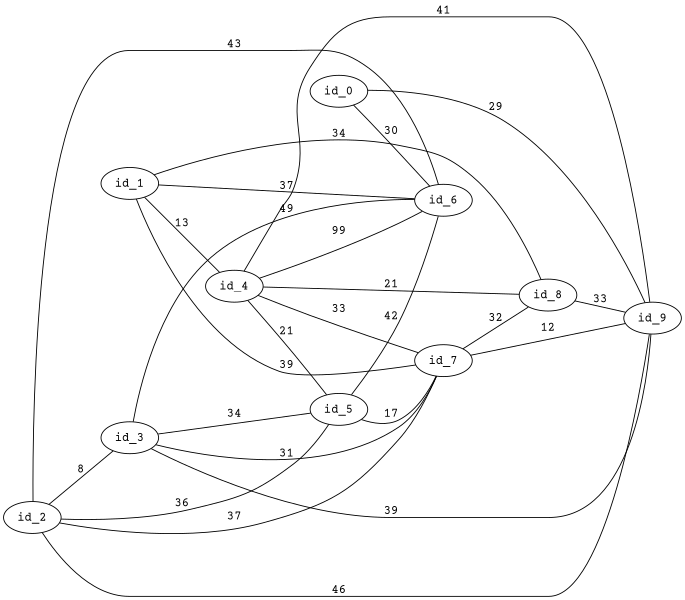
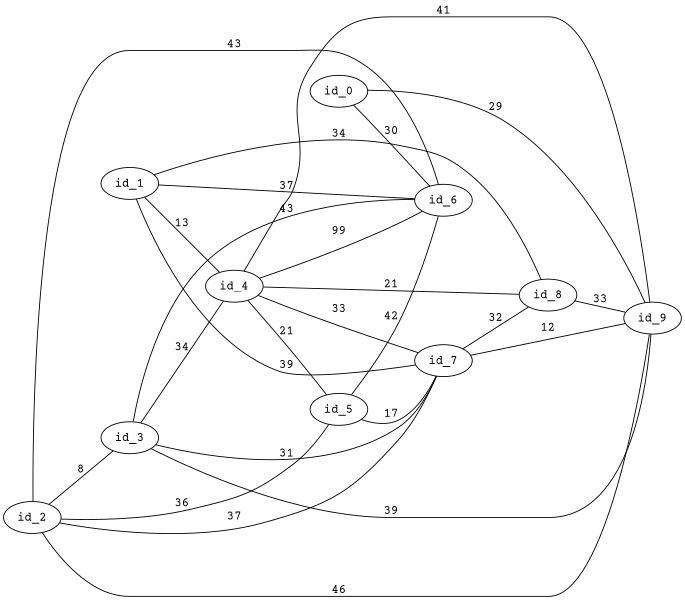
edge "id_6" -- "id_3": label "49" -> "43"
edge "id_5" -- "id_3": now "id_4" -- "id_3"
